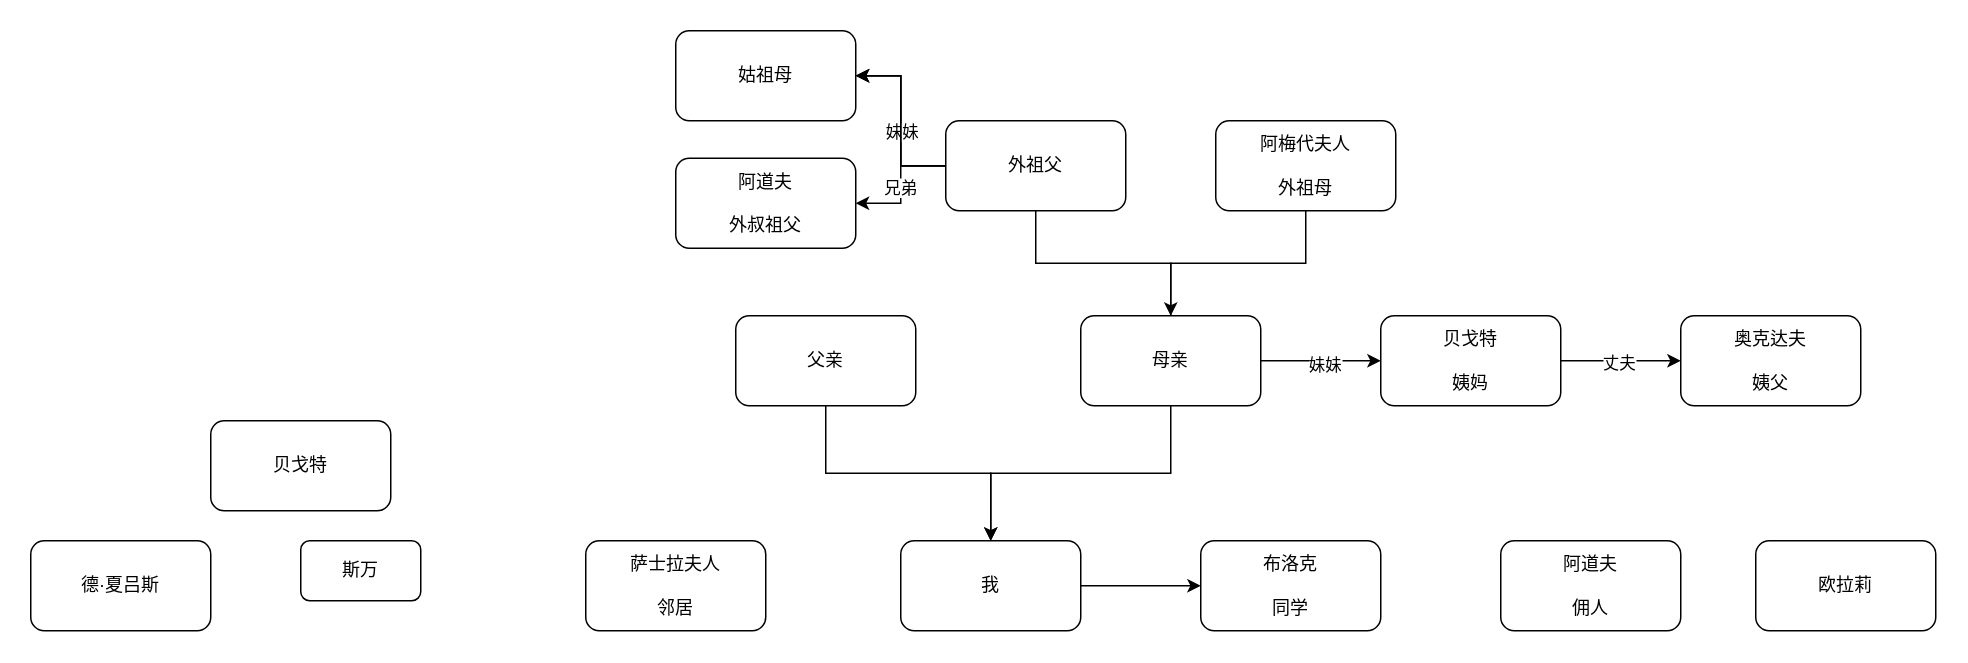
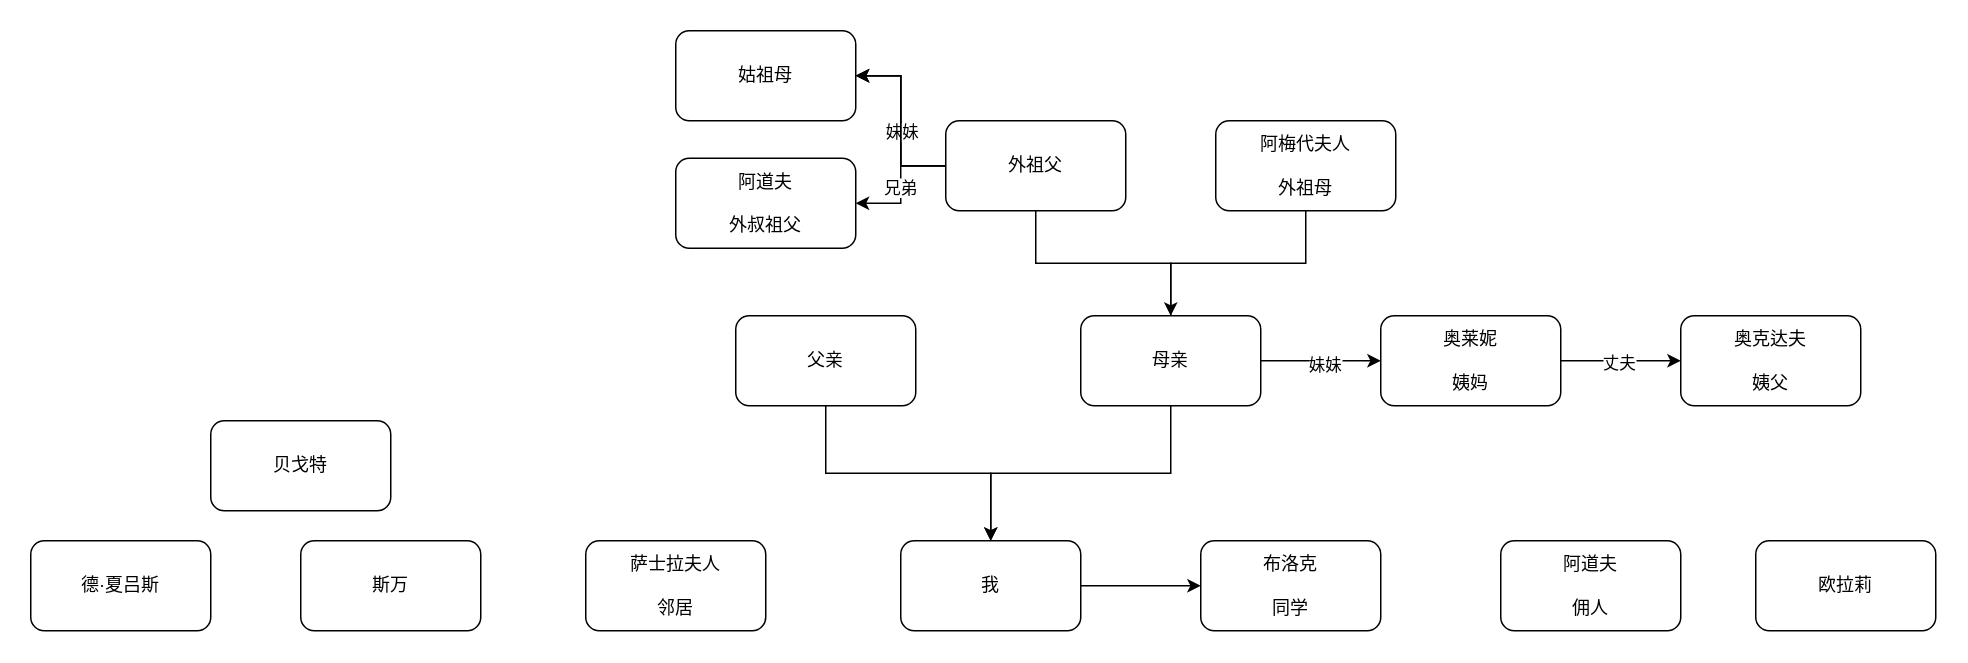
node "贝戈特 姨妈": label "贝戈特 姨妈" -> "奥莱妮 姨妈"
node "斯万": size 120x60 -> 180x90
